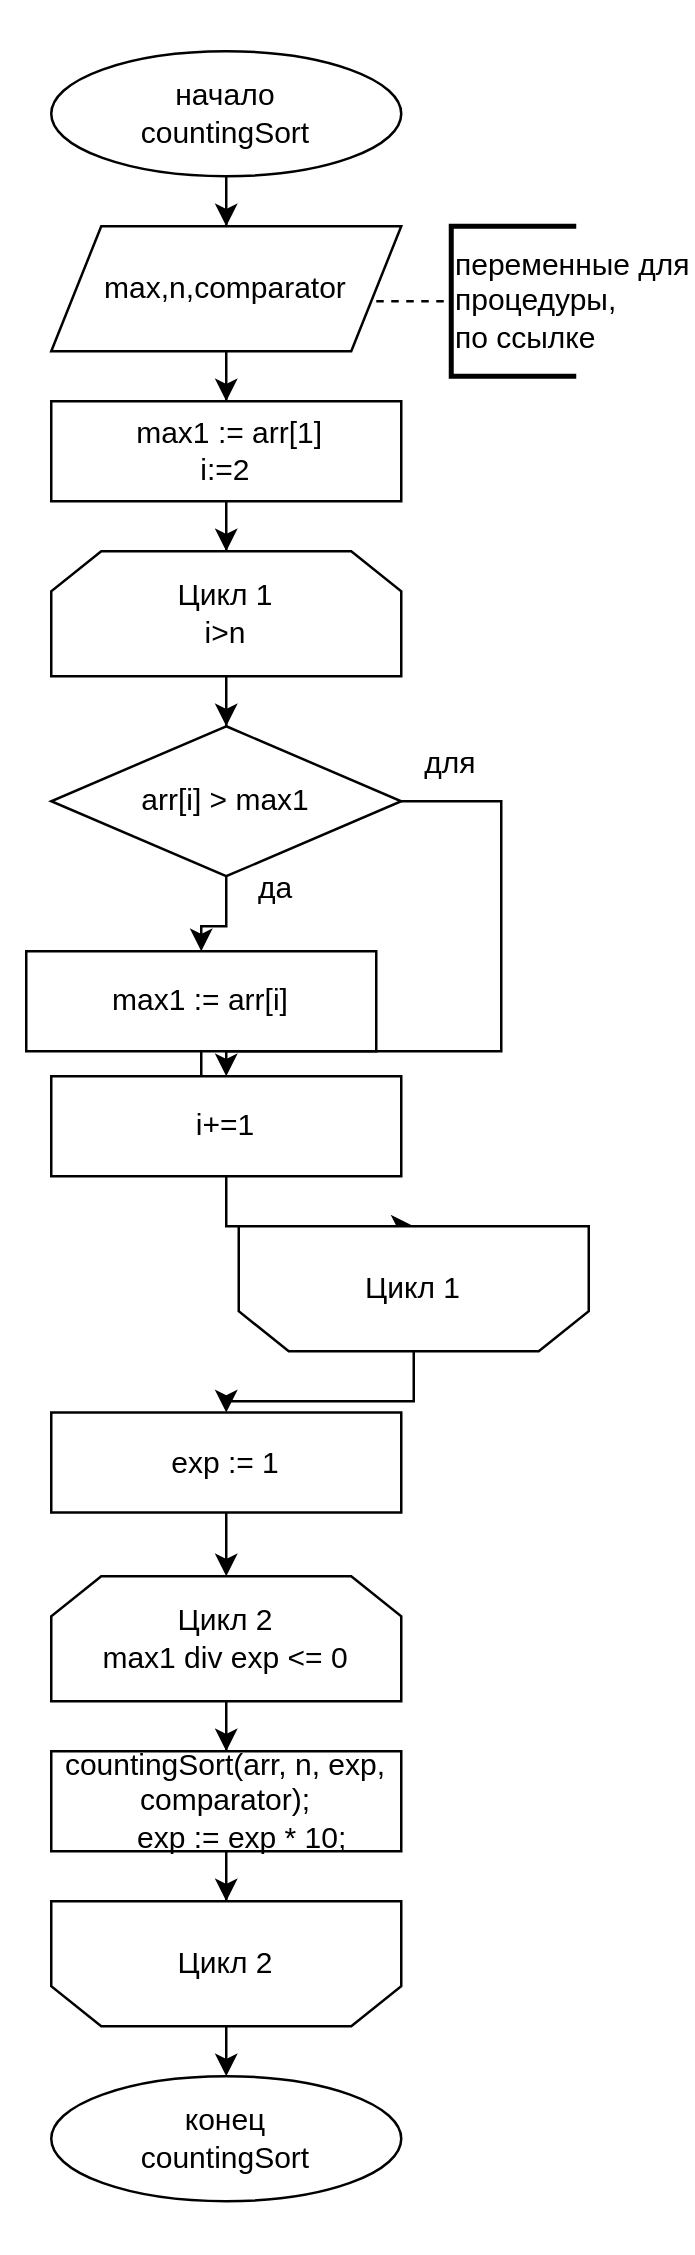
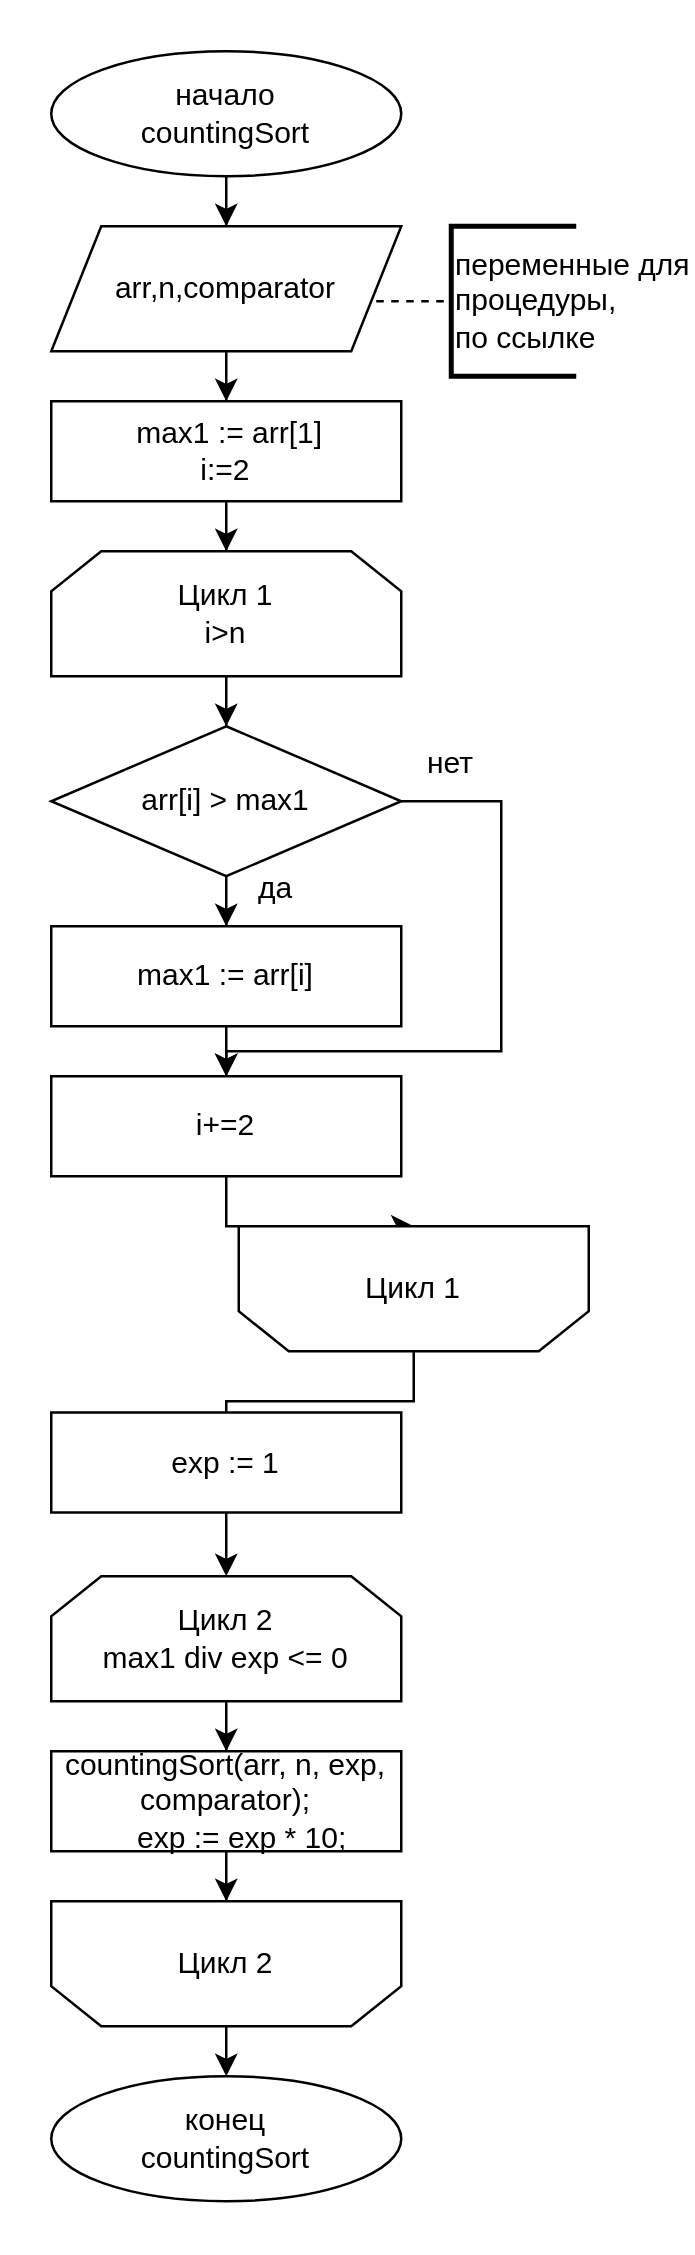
node "max,n,comparator": label "max,n,comparator" -> "arr,n,comparator"
node "для": label "для" -> "нет"
node "max1 := arr[i]": moved (201, 1001) -> (226, 976)
node "i+=1": label "i+=1" -> "i+=2"
edge "Цикл 1" -> "exp := 1": arrowhead classic -> none
